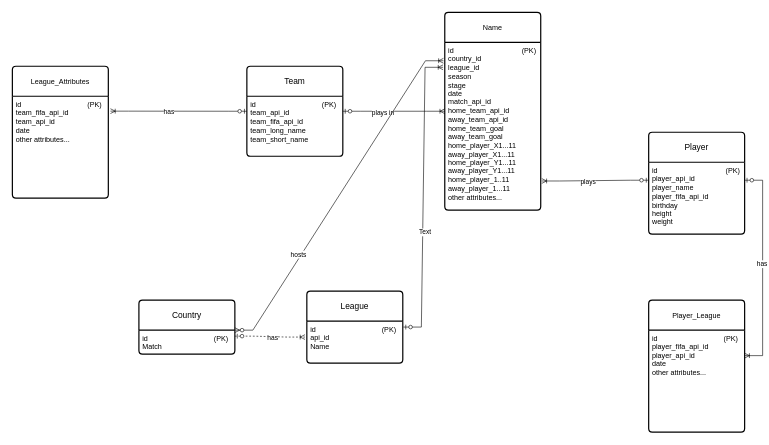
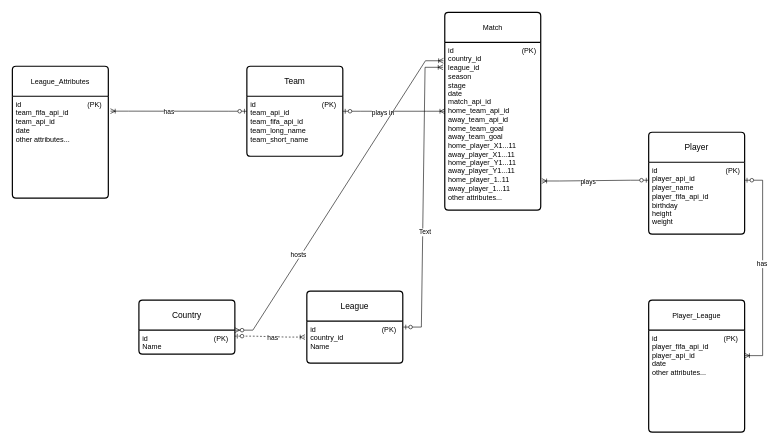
node "Name": label "Name" -> "Match"
node "id (PK) api_id Name": label "id (PK) api_id Name" -> "id (PK) country_id Name"
node "id (PK) Match": label "id (PK) Match" -> "id (PK) Name"
